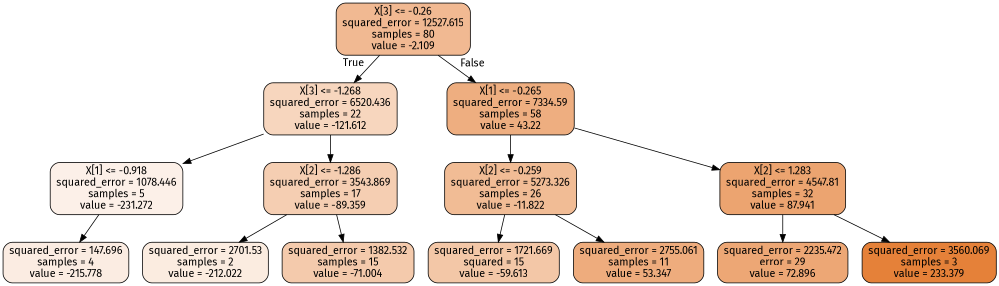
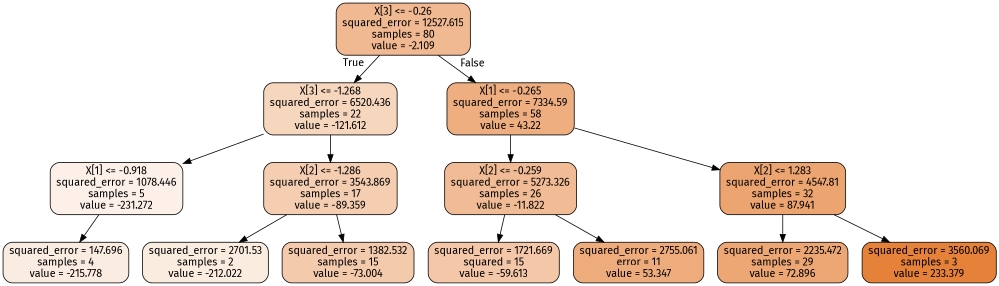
node "squared_error = 1382.532 samples = 15 value = -71.004": label "squared_error = 1382.532 samples = 15 value = -71.004" -> "squared_error = 1382.532 samples = 15 value = -73.004"
node "squared_error = 2755.061 samples = 11 value = 53.347": label "squared_error = 2755.061 samples = 11 value = 53.347" -> "squared_error = 2755.061 error = 11 value = 53.347"
node "squared_error = 2235.472 error = 29 value = 72.896": label "squared_error = 2235.472 error = 29 value = 72.896" -> "squared_error = 2235.472 samples = 29 value = 72.896"
